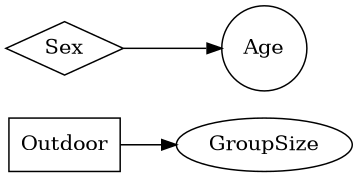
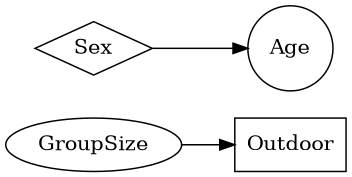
edge "Outdoor" -> "GroupSize": reversed
